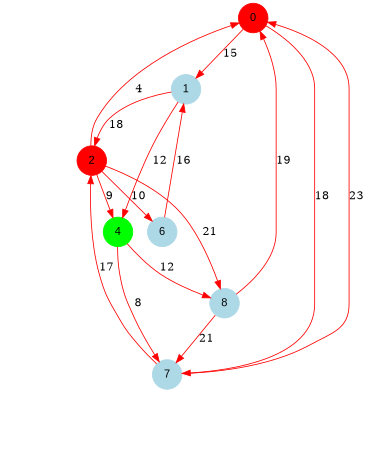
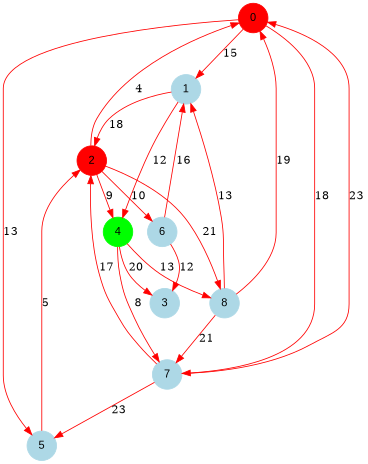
edge "8" -> "1": added, label "13"
edge "4" -> "8": label "12" -> "13"
node "3": added
node "5": added
